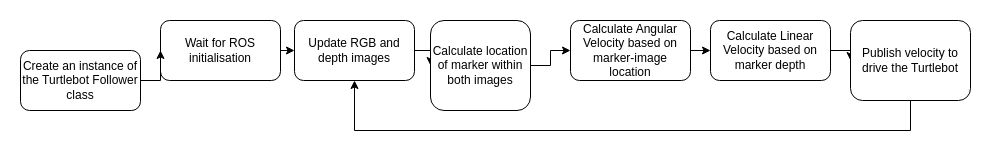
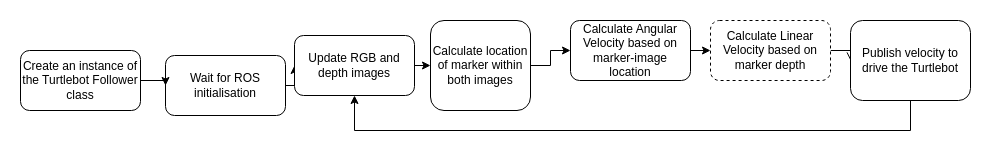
node "Wait for ROS initialisation": moved (221, 51) -> (226, 86)
node "Update RGB and depth images": moved (355, 51) -> (355, 66)
node "Calculate Linear Velocity based on marker depth": style solid -> dashed
edge "Calculate Linear Velocity based on marker depth" -> "Publish velocity to drive the Turtlebot": arrowhead classic -> open
